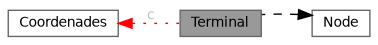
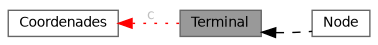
edge "Terminal" -> "Node": reversed
